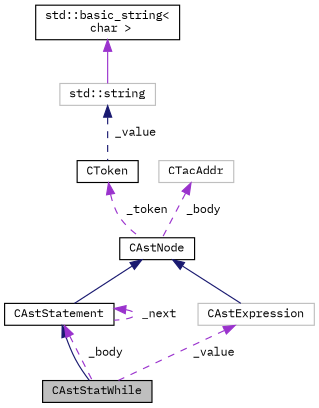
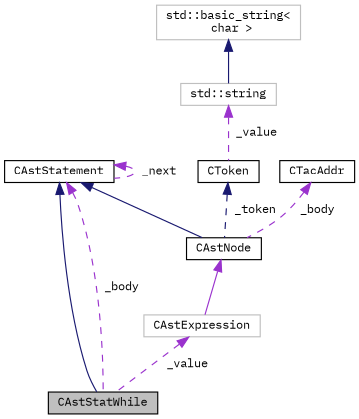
node "std::basic_string< char >": color black -> grey75
edge "std::string" -> "std::basic_string< char >": color darkorchid3 -> midnightblue
edge "CToken" -> "std::string": color midnightblue -> darkorchid3
node "CTacAddr": color grey75 -> black
edge "CAstNode" -> "CToken": color darkorchid3 -> midnightblue
edge "CAstStatement" -> "CAstNode": reversed
edge "CAstExpression" -> "CAstNode": color midnightblue -> darkorchid3
